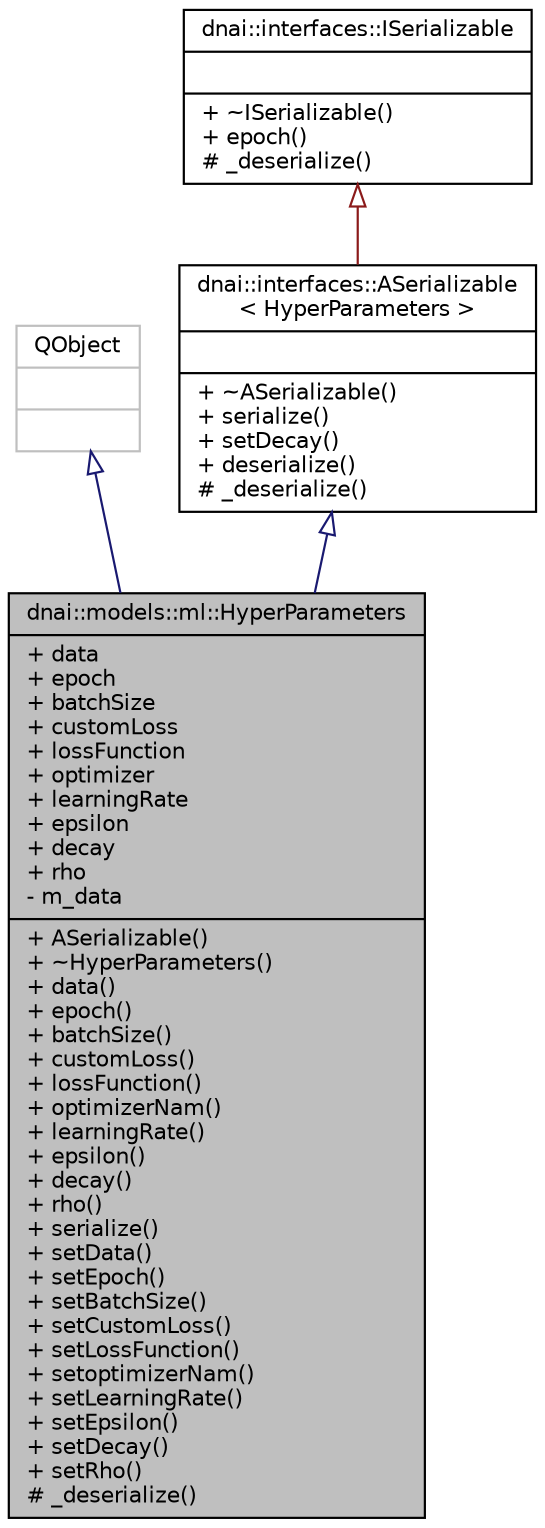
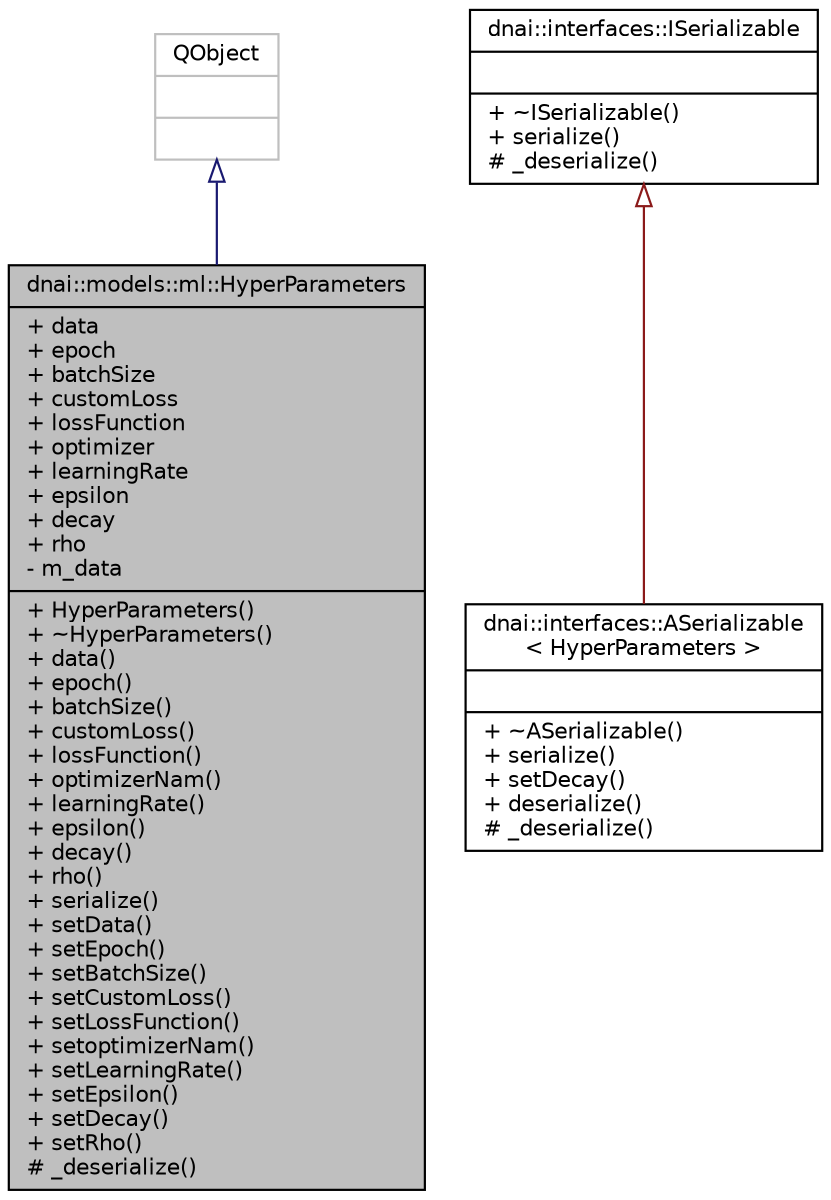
node "dnai::interfaces::ISerializable": text "+ epoch()" -> "+ serialize()"
edge "dnai::models::ml::HyperParameters" -> "dnai::interfaces::ASerializable": removed
node "dnai::models::ml::HyperParameters": text "+ ASerializable()" -> "+ HyperParameters()"
